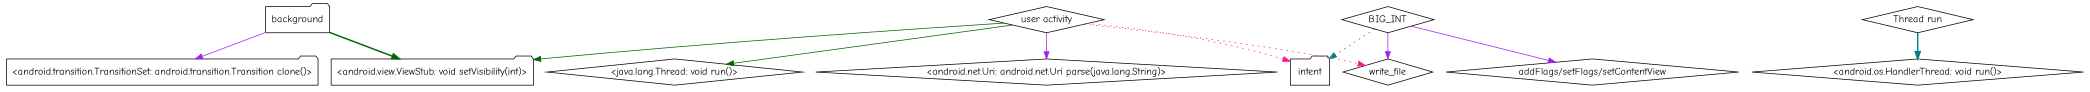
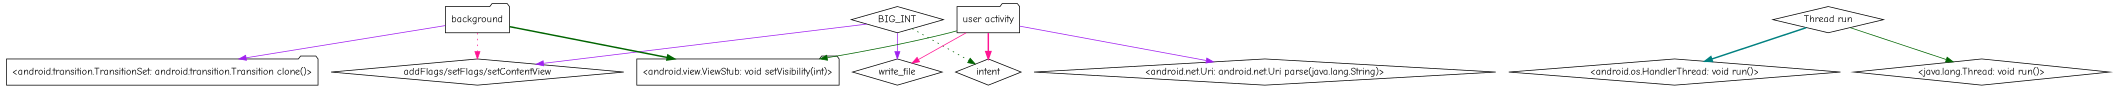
node "user activity": shape diamond -> folder
edge "user activity" -> "intent": style dotted -> bold
edge "background" -> "addFlags/setFlags/setContentView": added
edge "BIG_INT" -> "intent": color teal -> darkgreen
edge "user activity" -> "<java.lang.Thread: void run()>": now "Thread run" -> "<java.lang.Thread: void run()>"
edge "user activity" -> "write_file": style dotted -> solid
node "intent": shape folder -> diamond
